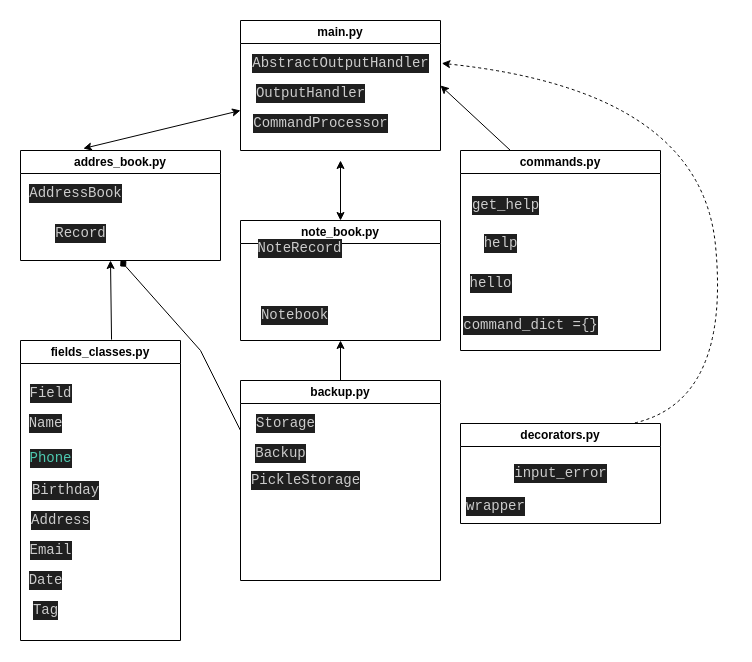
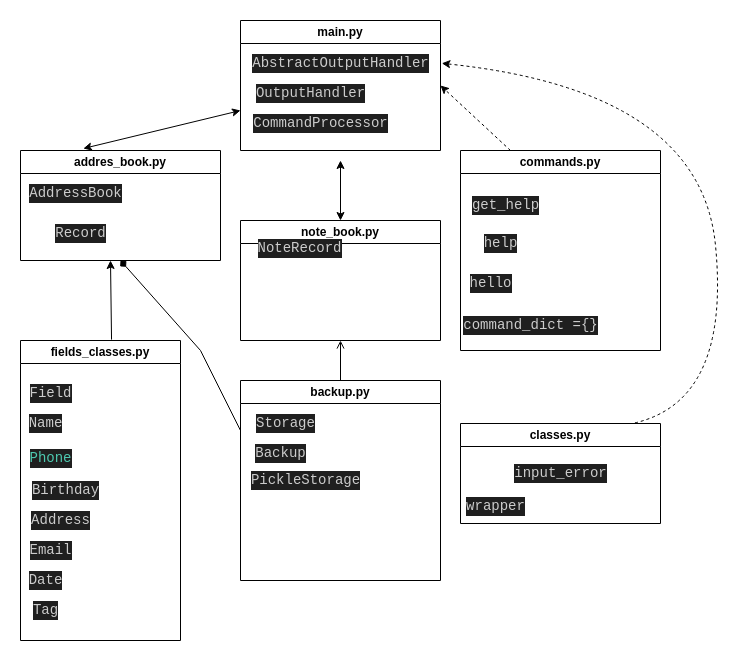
edge "commands.py" -> "main.py": style solid -> dashed
node "Notebook": removed
edge "backup.py" -> "note_book.py": arrowhead classic -> open
node "decorators.py": label "decorators.py" -> "classes.py"
